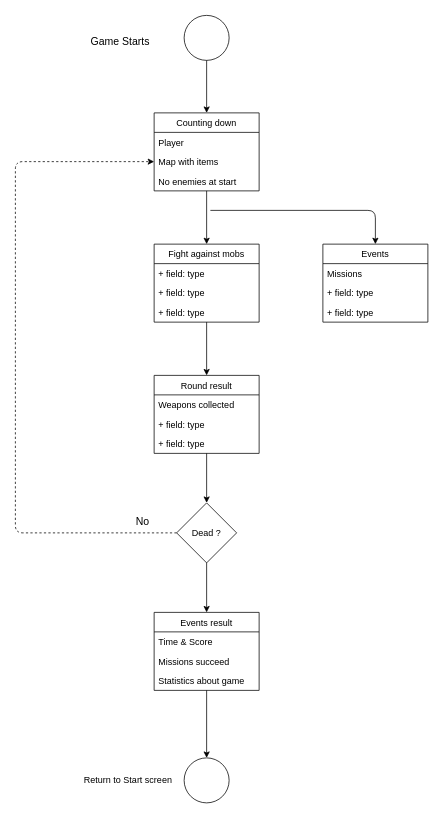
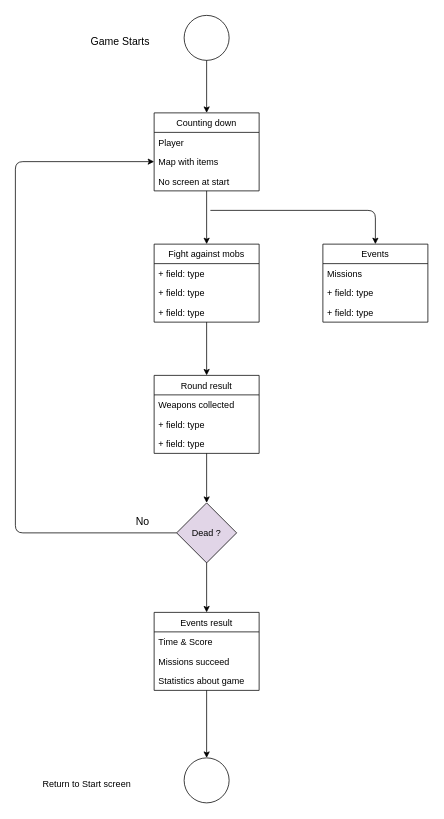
node "No enemies at start": label "No enemies at start" -> "No screen at start"
edge "Dead ?" -> "Map with items": style dashed -> solid
node "Dead ?": fillcolor #ffffff -> #e1d5e7
node "Return to Start screen": moved (128, 780) -> (87, 784)
